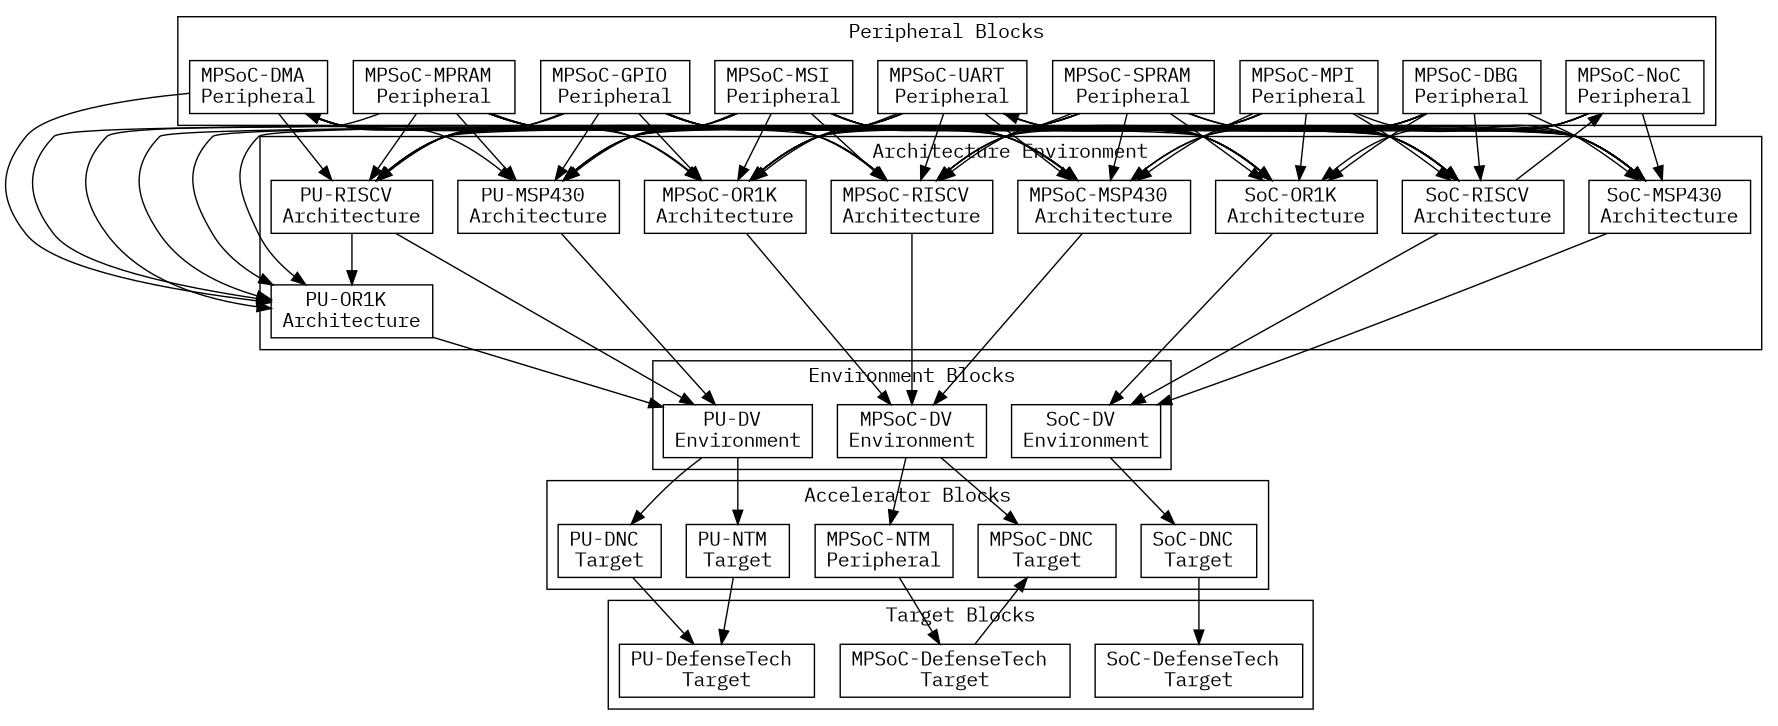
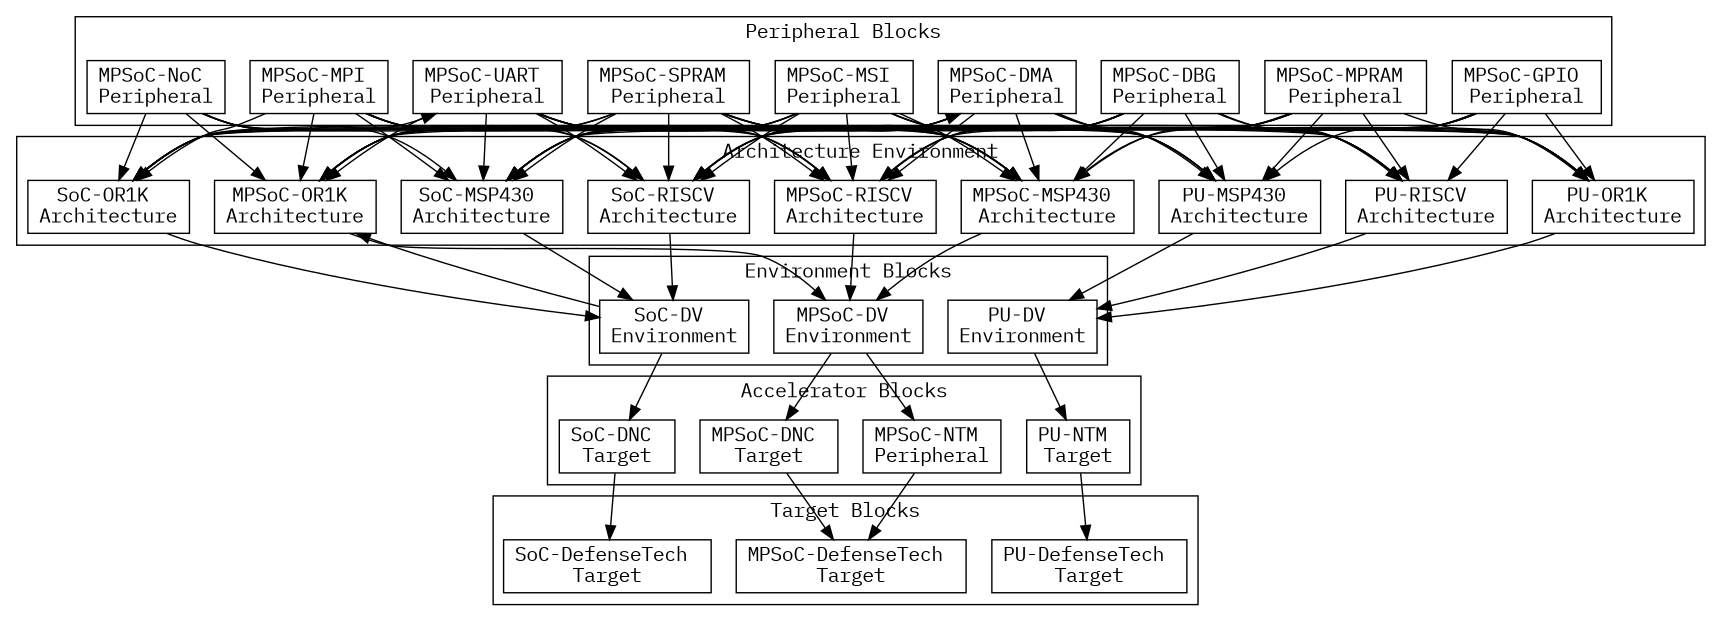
edge "MPSoC-GPIO Peripheral" -> "SoC-OR1K Architecture": removed
edge "MPSoC-MPRAM Peripheral" -> "MPSoC-OR1K Architecture": now "SoC-DV Environment" -> "MPSoC-OR1K Architecture"
edge "SoC-RISCV Architecture" -> "MPSoC-NoC Peripheral": reversed
edge "PU-RISCV Architecture" -> "PU-OR1K Architecture": now "MPSoC-DBG Peripheral" -> "PU-OR1K Architecture"
node "PU-DNC Target": removed
edge "MPSoC-DefenseTech Target" -> "MPSoC-DNC Target": reversed
